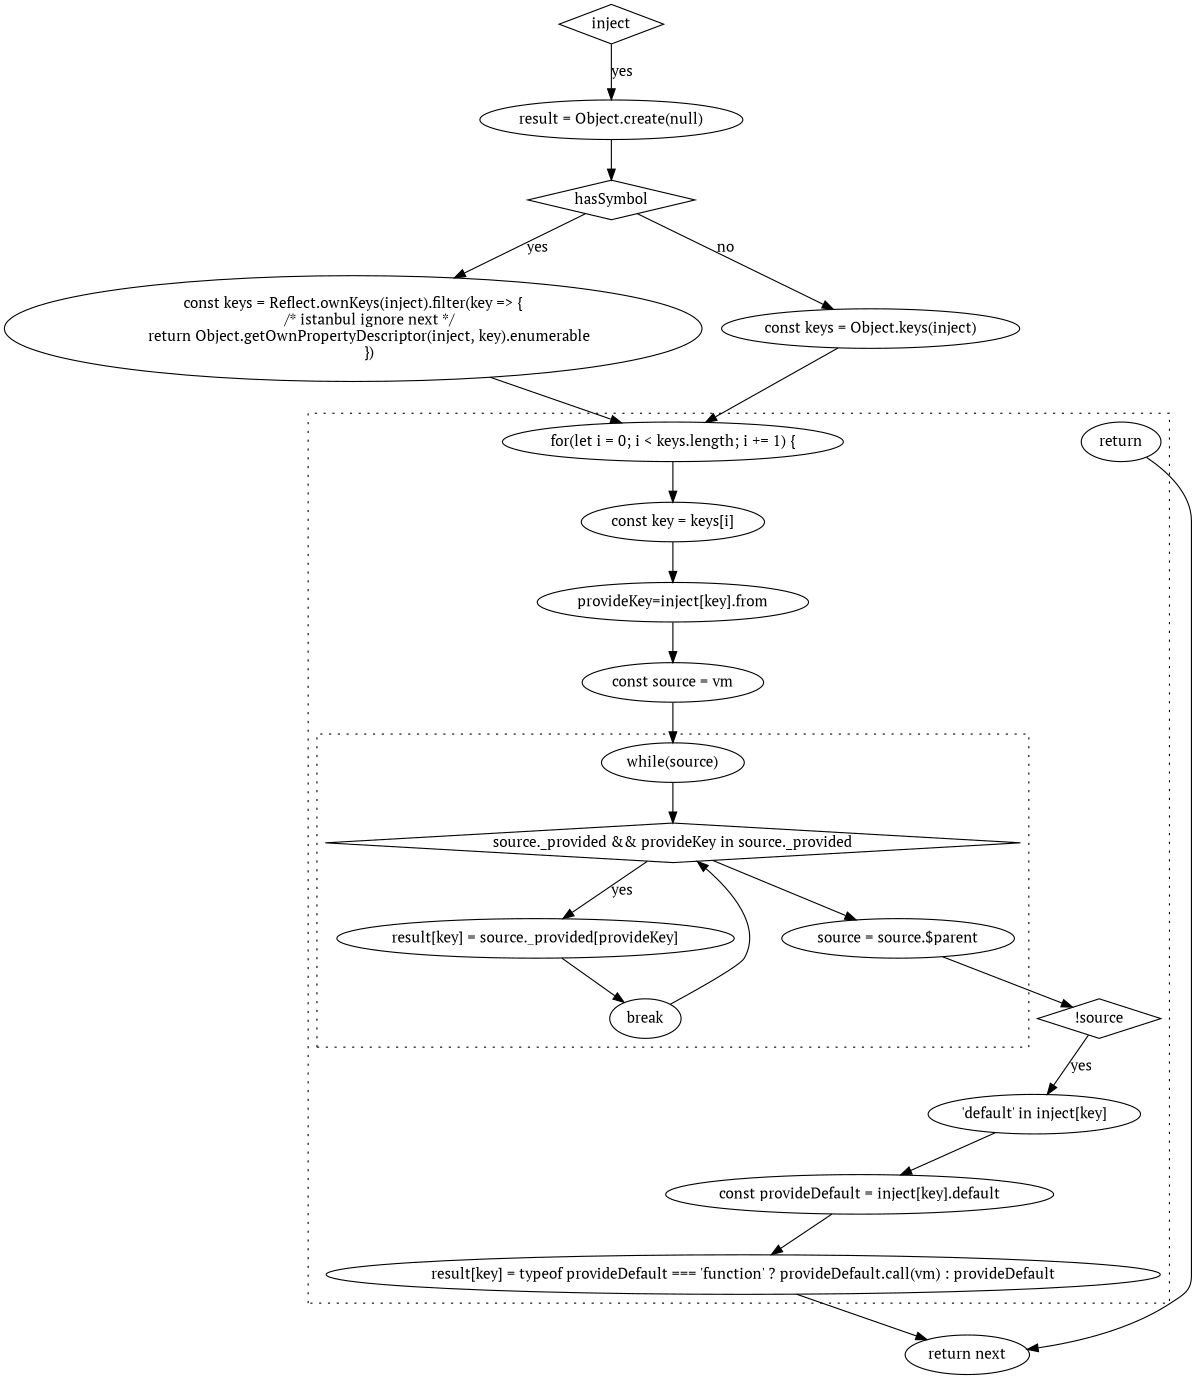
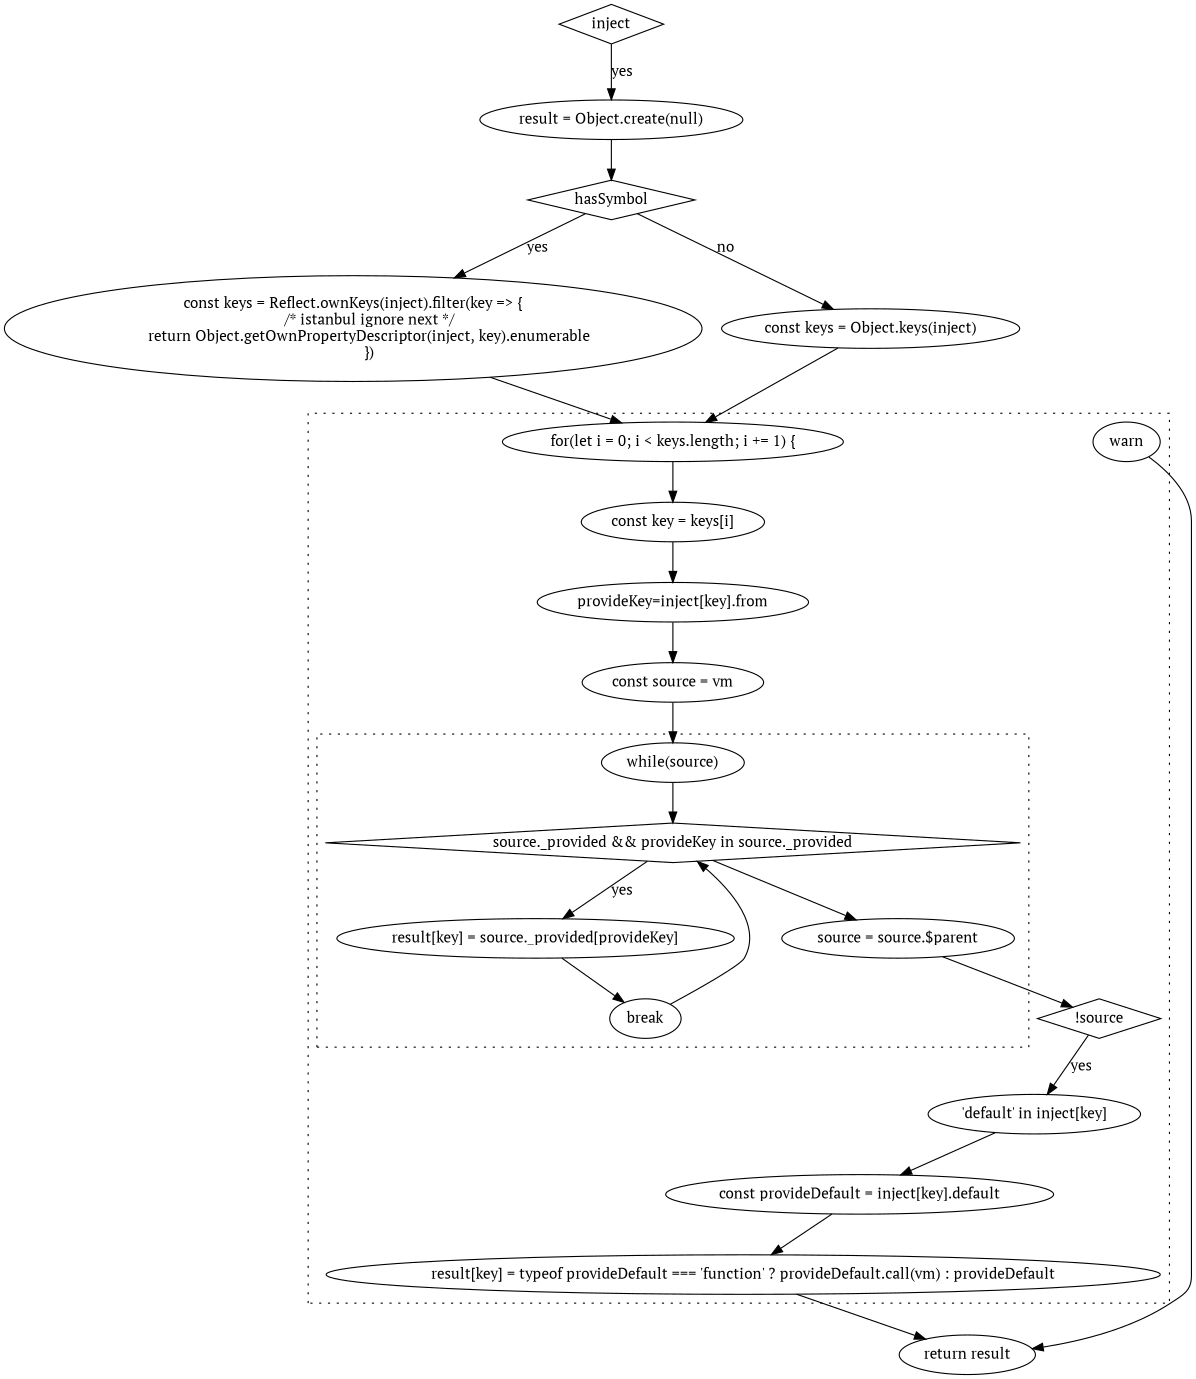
node "return": label "return" -> "warn"
node "return next": label "return next" -> "return result"
